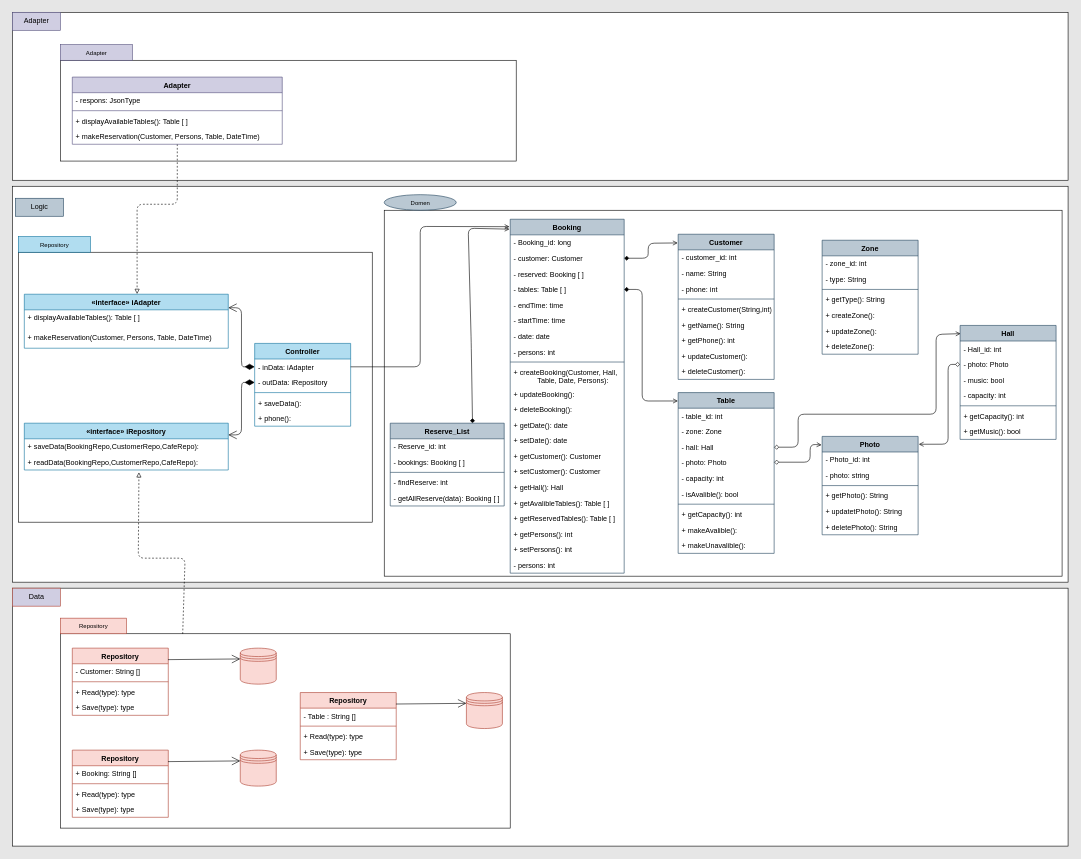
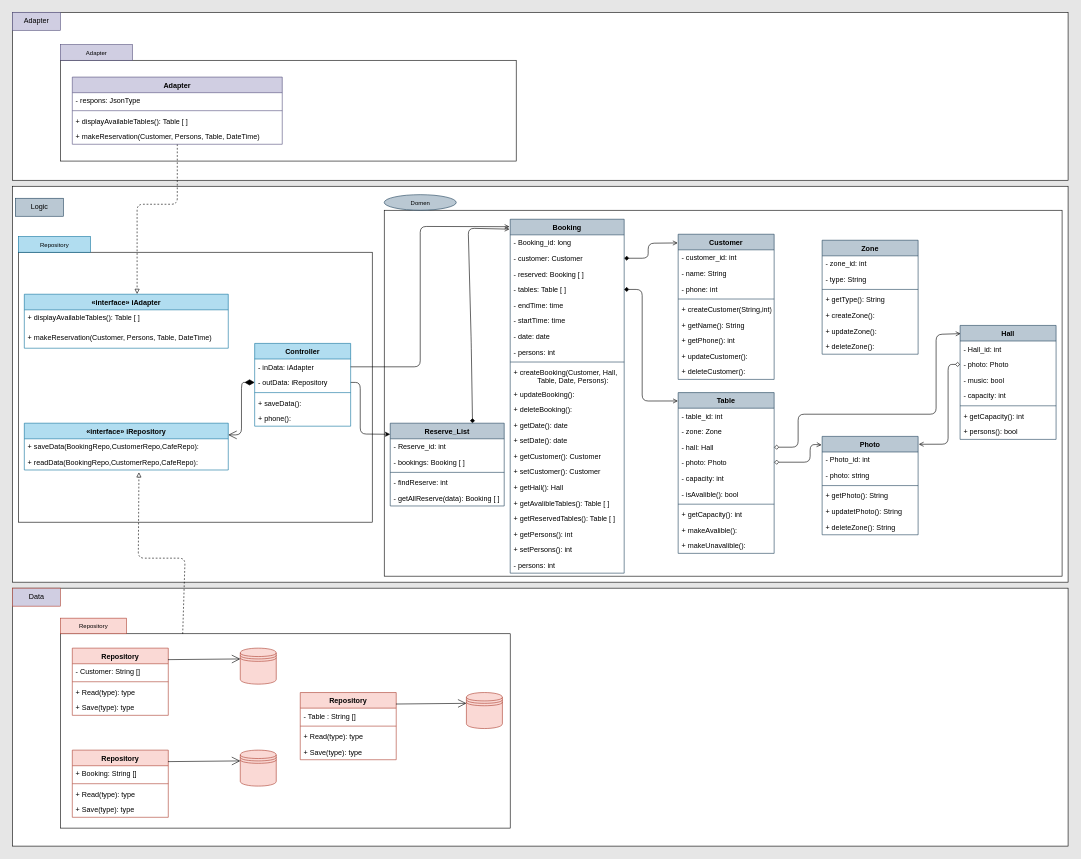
edge "«interface» iAdapter" -- "- inData: iAdapter": removed
edge "- outData: iRepository" -> "Reserve_List": added
node "+ getMusic(): bool": label "+ getMusic(): bool" -> "+ persons(): bool"
node "+ deletePhoto(): String": label "+ deletePhoto(): String" -> "+ deleteZone(): String"
